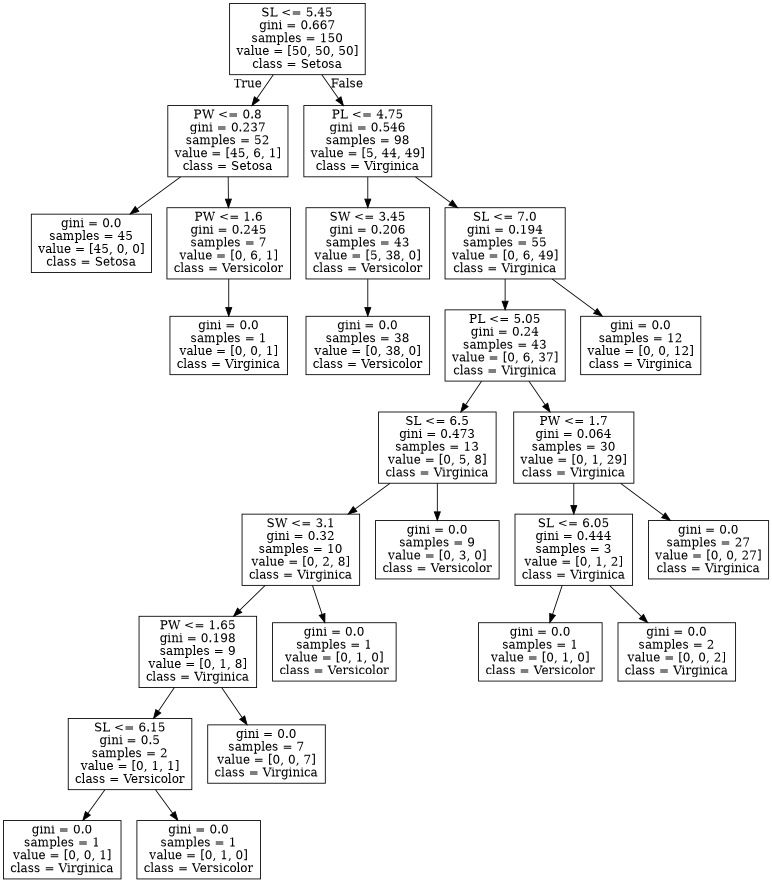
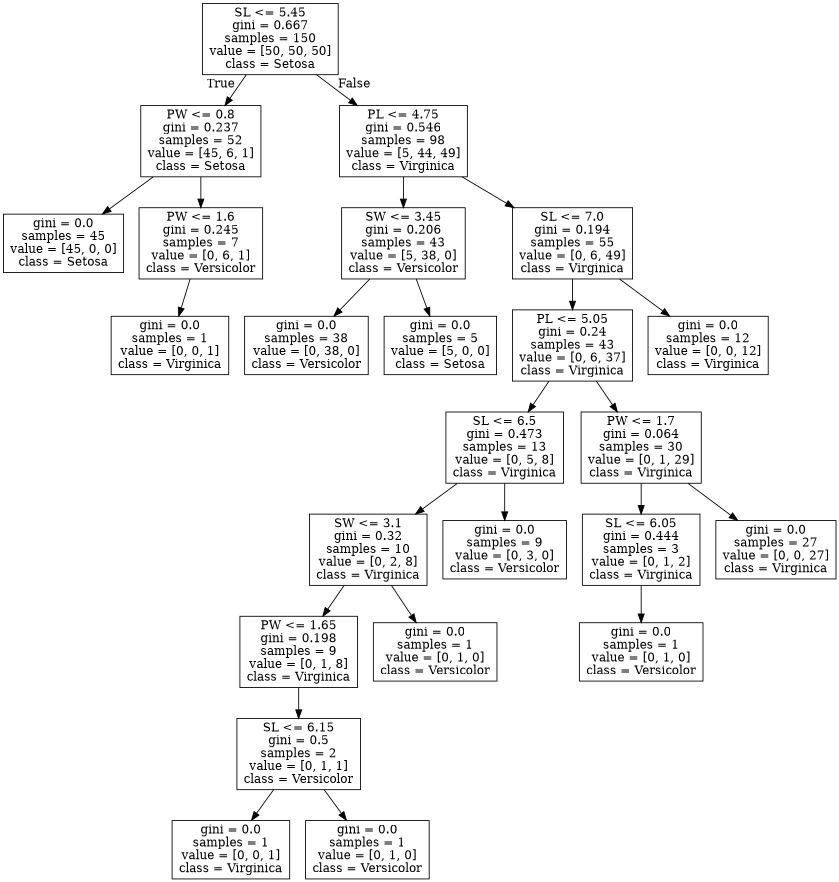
node "gini = 0.0 samples = 5 value = [5, 0, 0] class = Setosa": added
node "gini = 0.0 samples = 2 value = [0, 0, 2] class = Virginica": removed
node "gini = 0.0 samples = 7 value = [0, 0, 7] class = Virginica": removed
